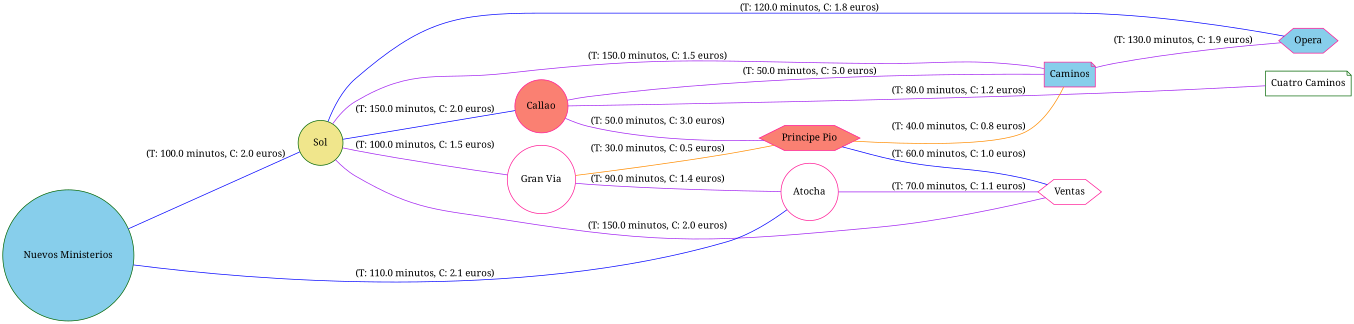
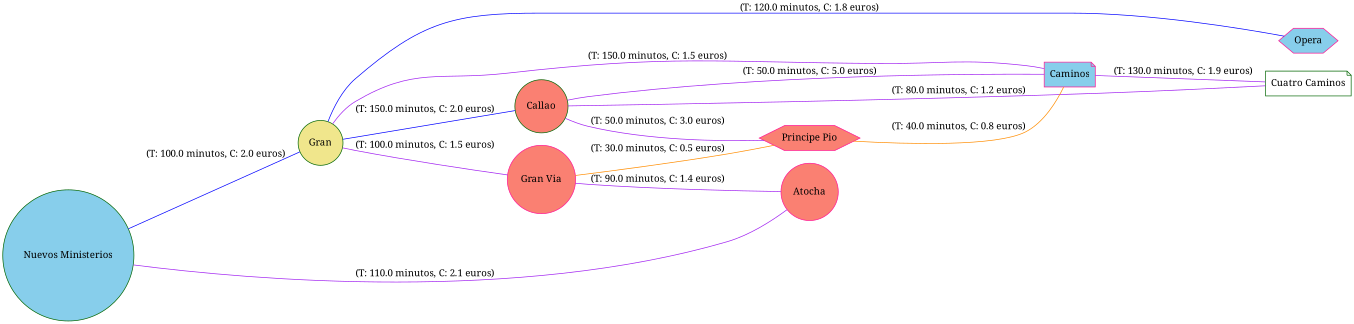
edge "Opera" -- "Caminos": now "Cuatro Caminos" -- "Caminos"
node "Callao": color deeppink -> darkgreen
node "Sol": label "Sol" -> "Gran"
node "Gran Via": fillcolor white -> salmon
node "Atocha": fillcolor white -> salmon
node "Ventas": removed
edge "Atocha" -- "Nuevos Ministerios": color blue -> purple
